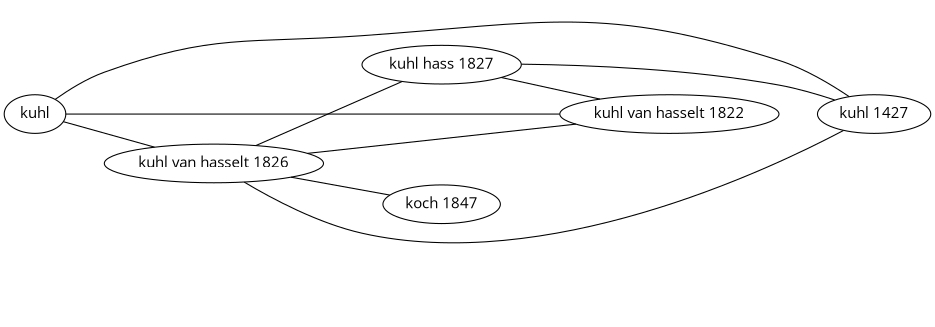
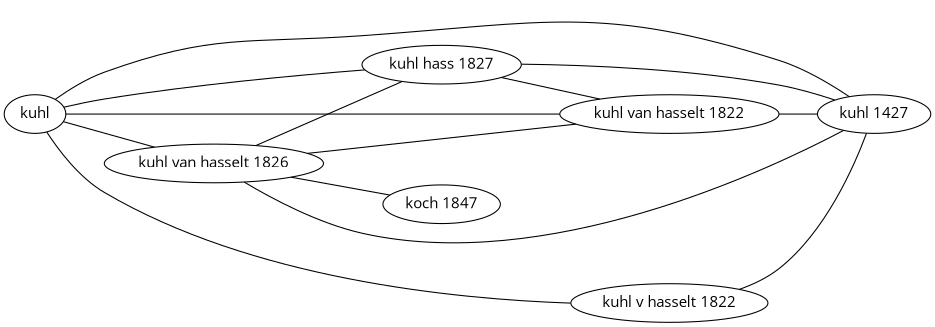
edge "kuhl hass 1827" -- "kuhl": added
edge "kuhl van hasselt 1822" -- "kuhl 1427": added
node "kuhl v hasselt 1822": added
